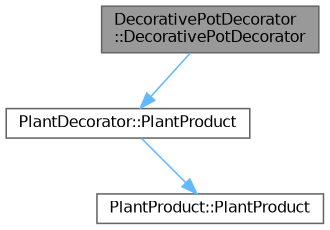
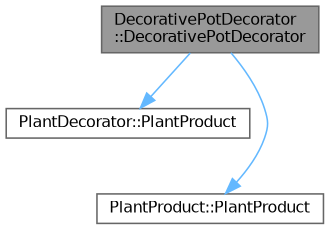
edge "PlantDecorator::PlantProduct" -> "PlantProduct::PlantProduct": now "DecorativePotDecorator ::DecorativePotDecorator" -> "PlantProduct::PlantProduct"
